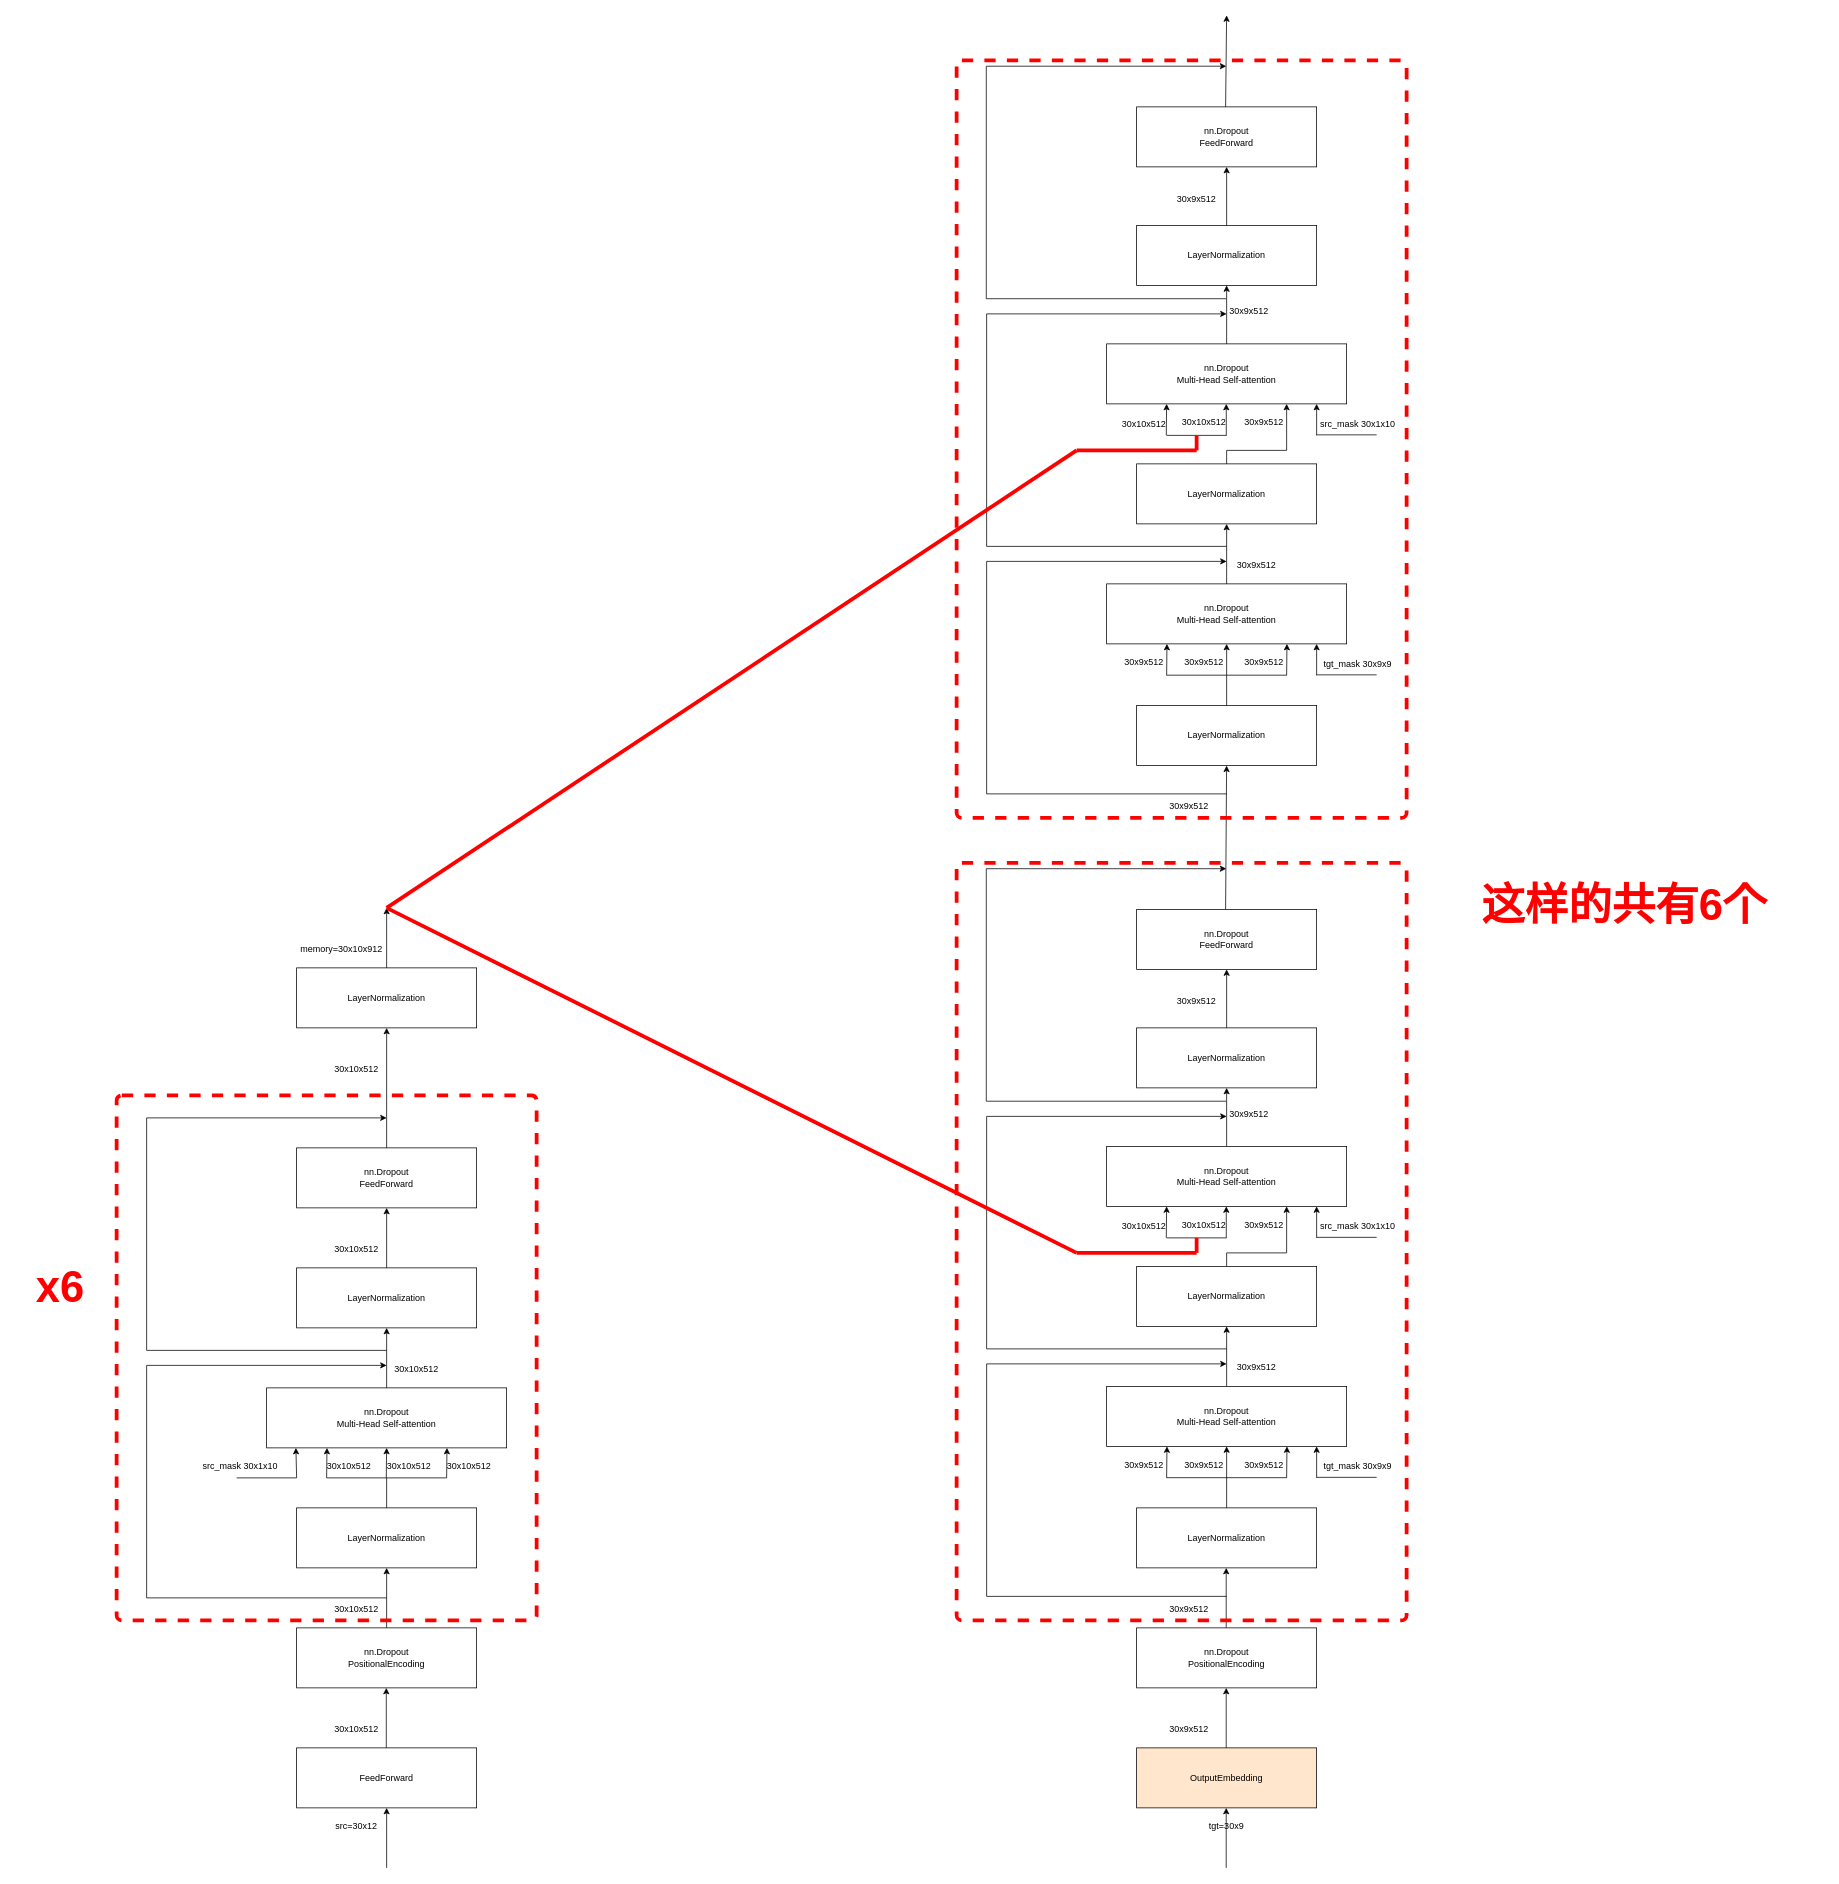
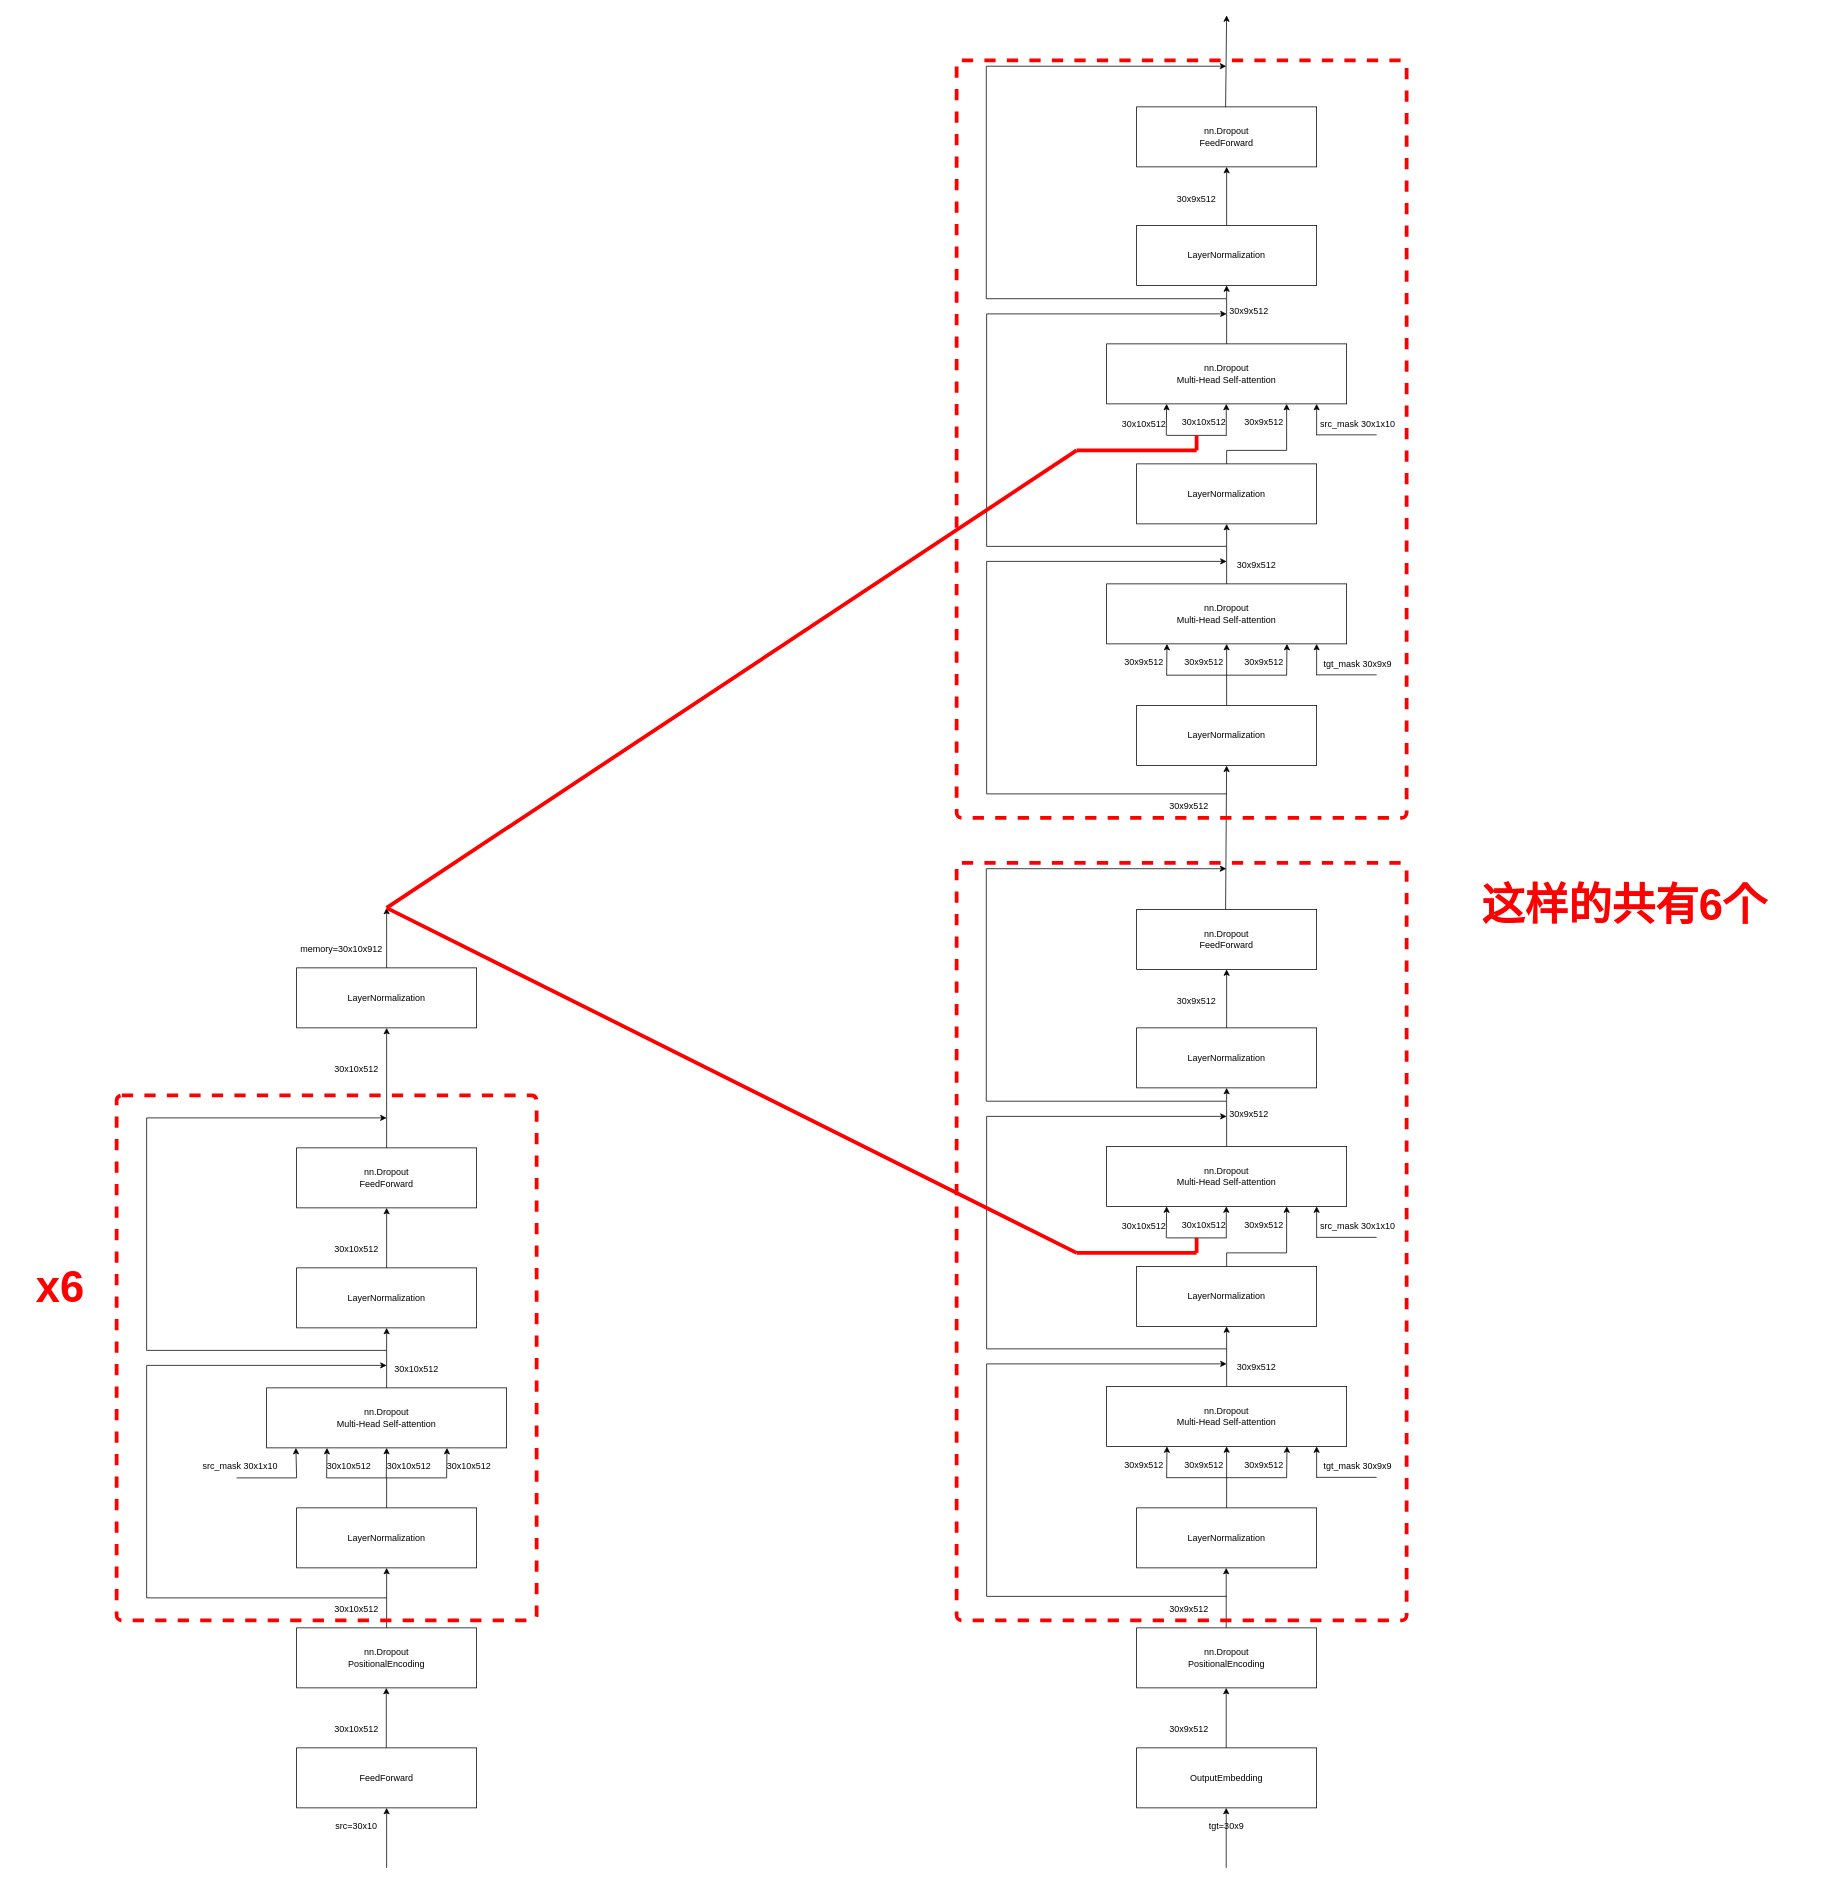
node "OutputEmbedding": fillcolor #ffe6cc -> #ffffff
node "src=30x12": label "src=30x12" -> "src=30x10"
